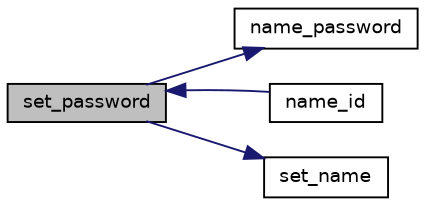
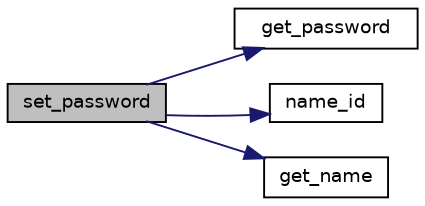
node "name_password": label "name_password" -> "get_password"
edge "name_id" -> "set_password": reversed
node "set_name": label "set_name" -> "get_name"
